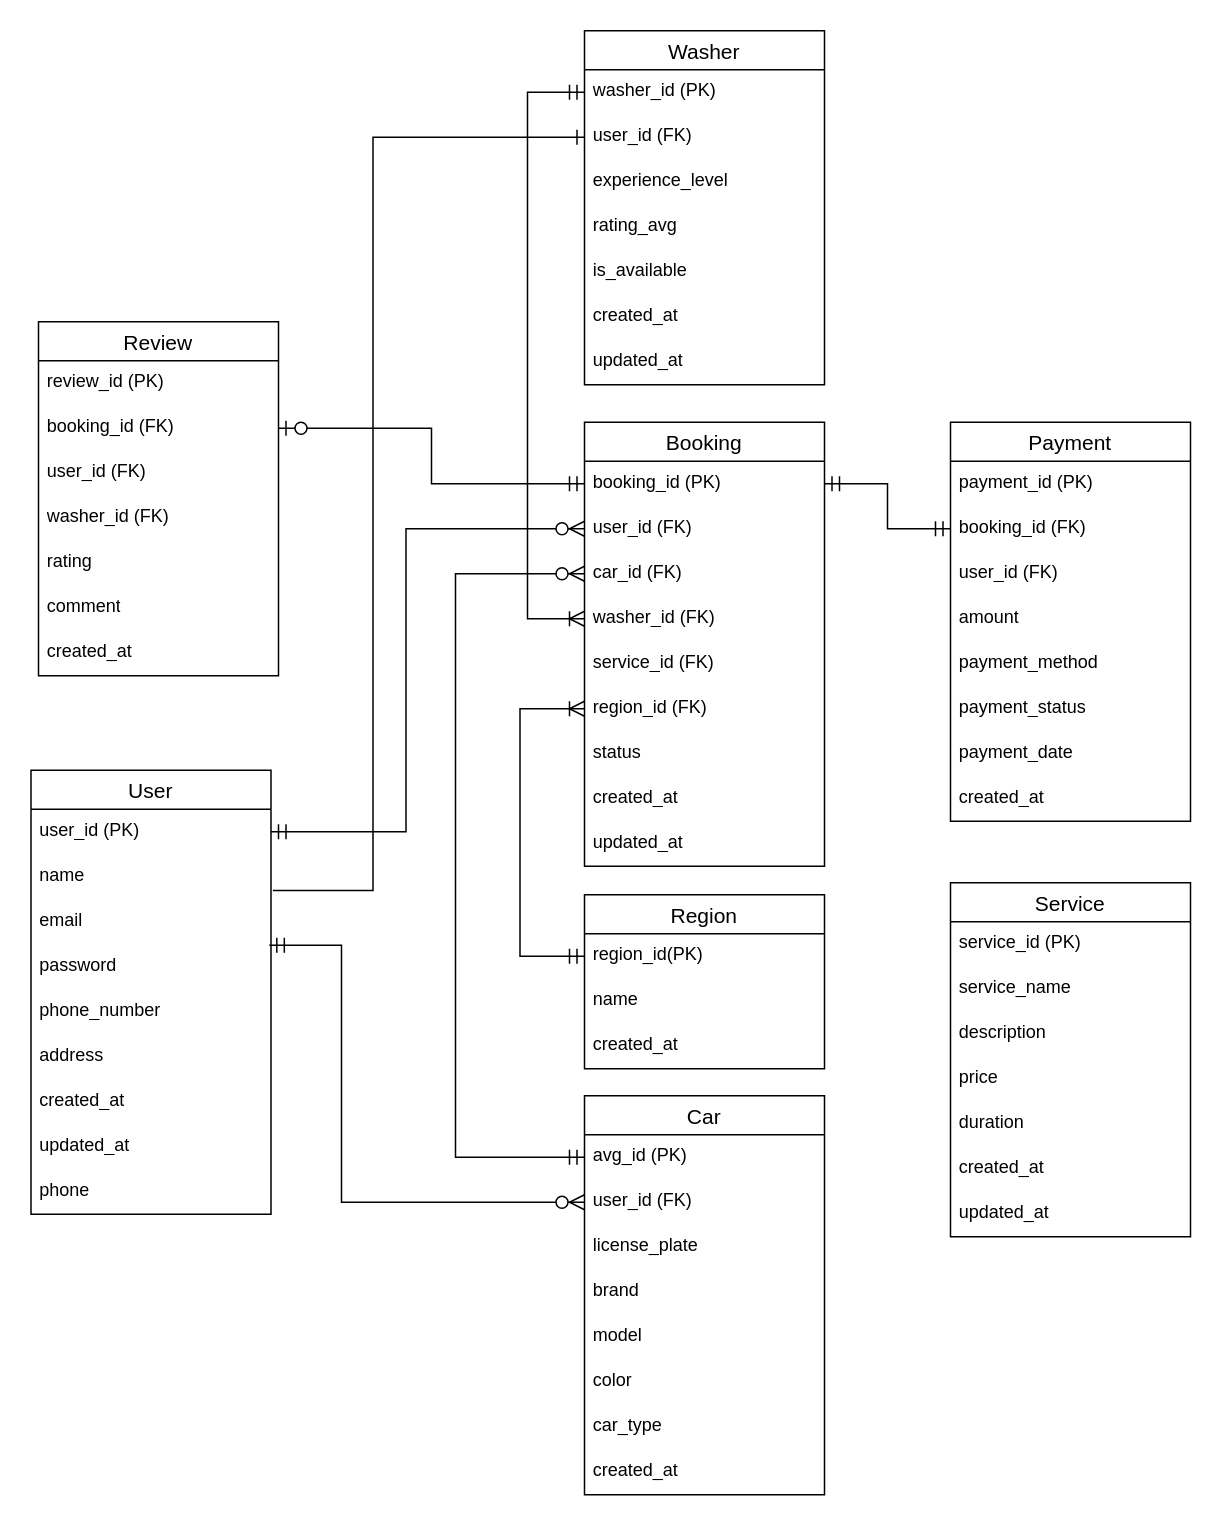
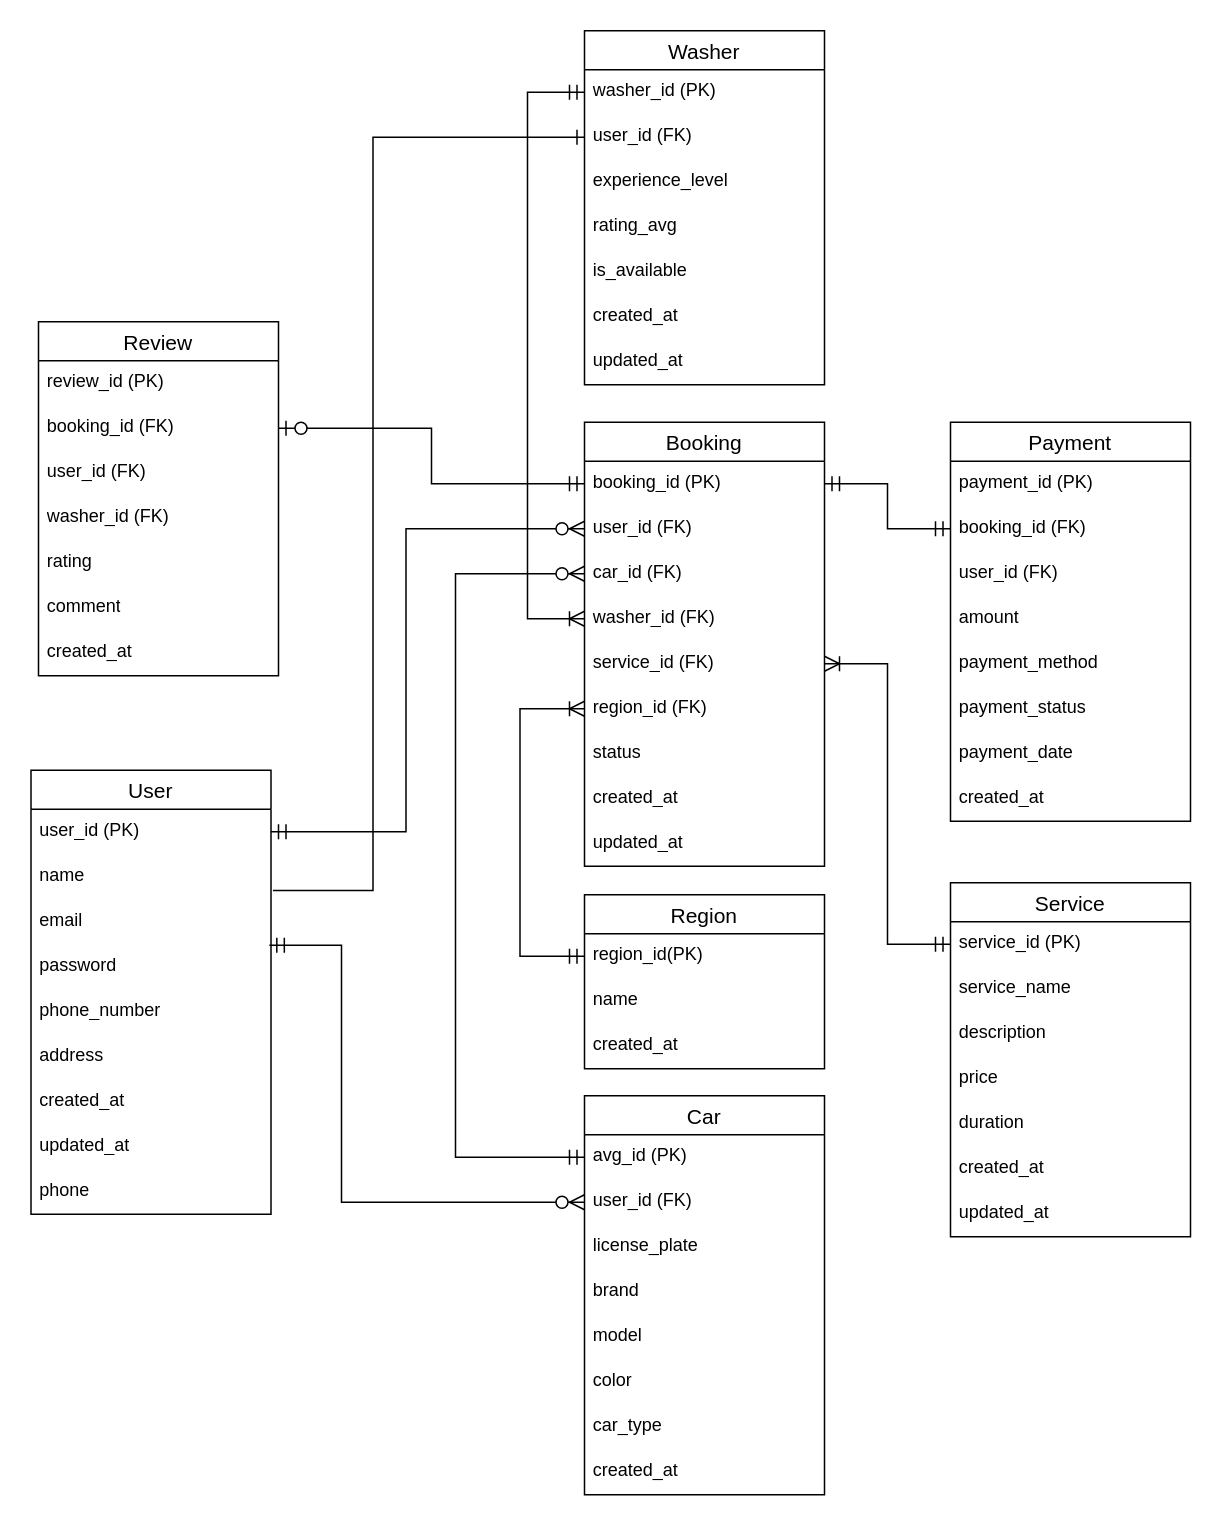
edge "service_id (FK)" -- "service_id (PK)": added
